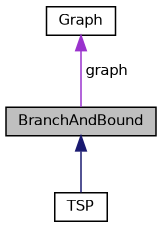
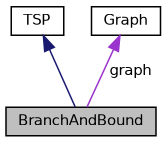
edge "TSP" -> "BranchAndBound": reversed
